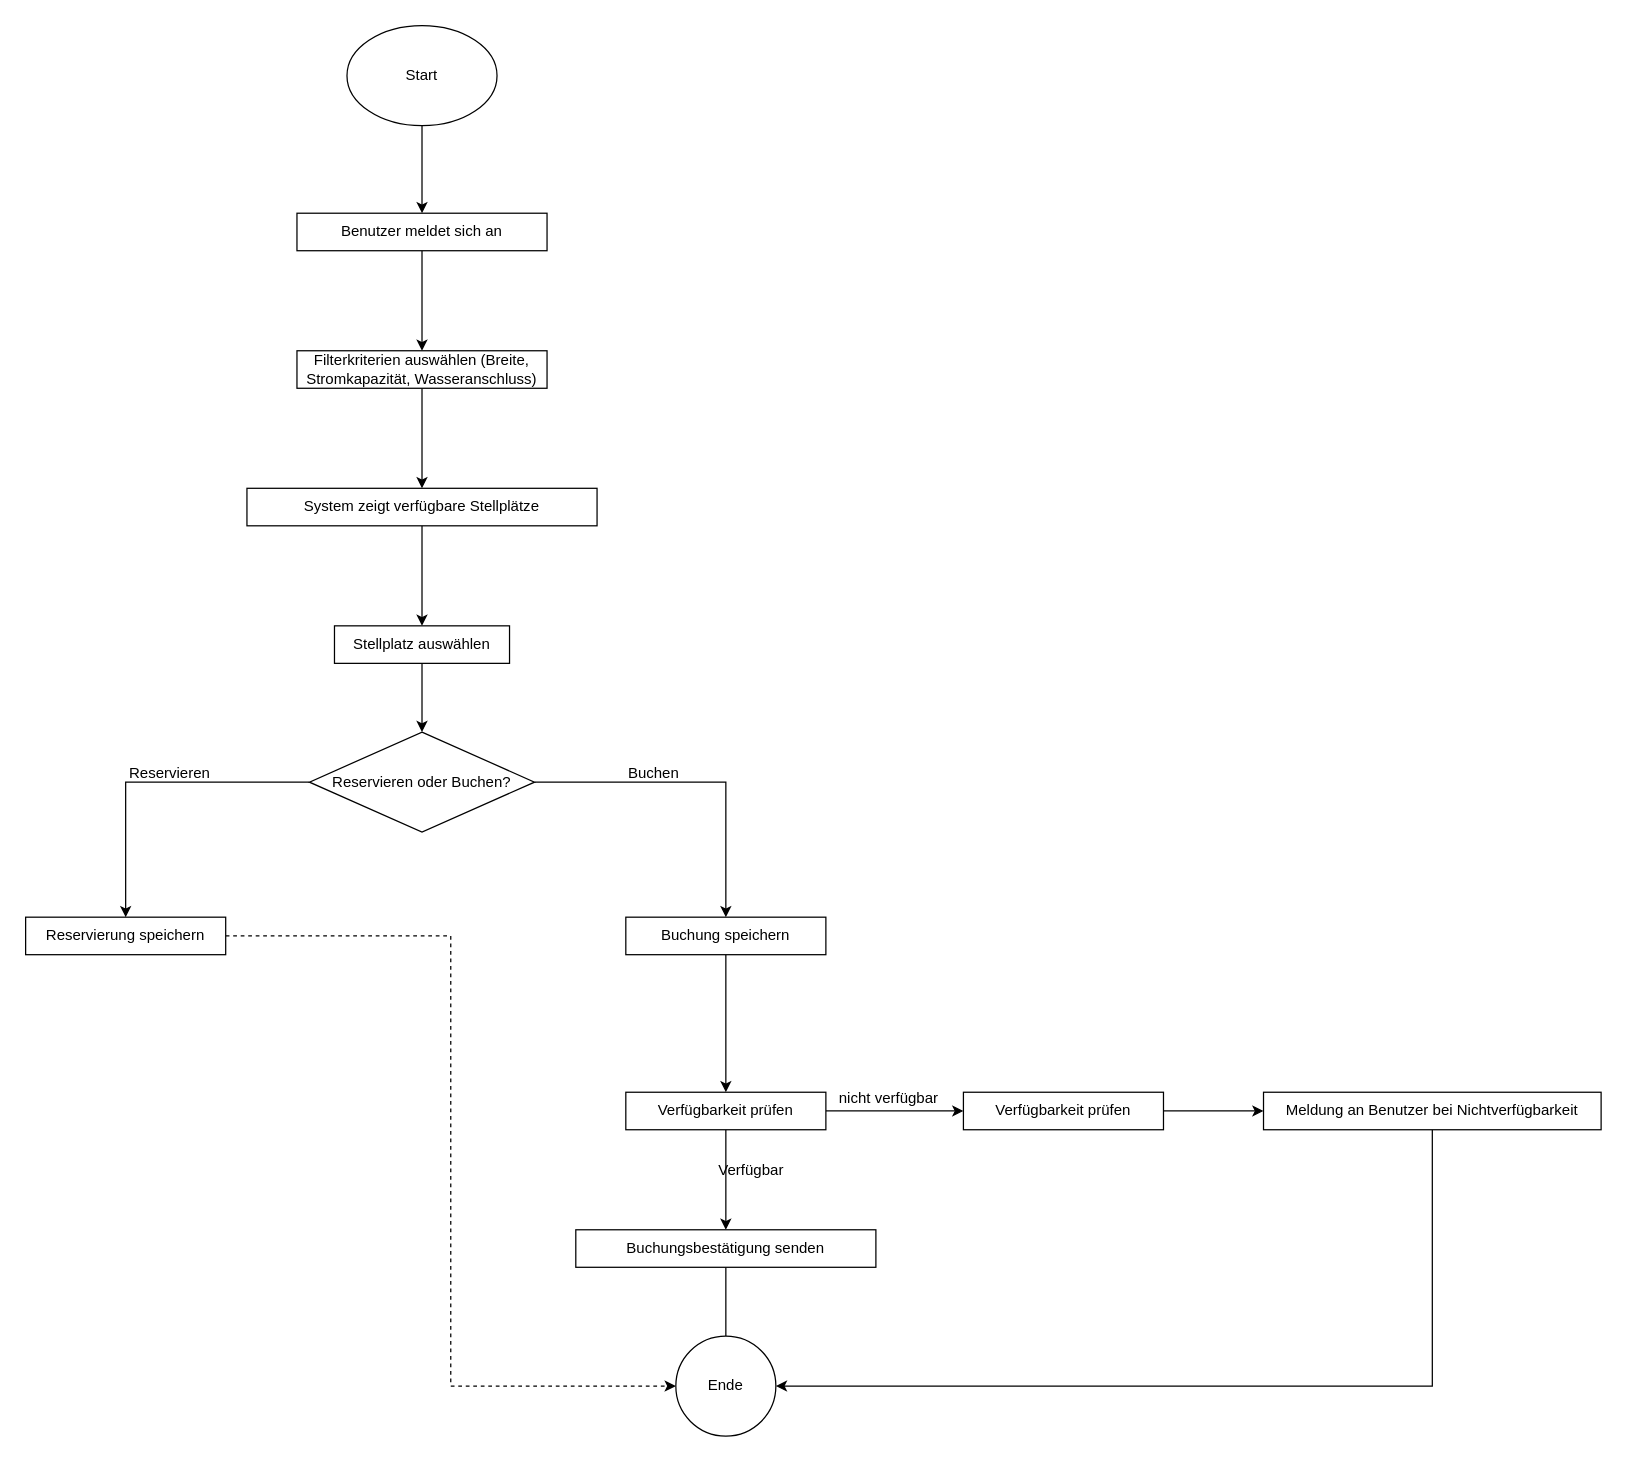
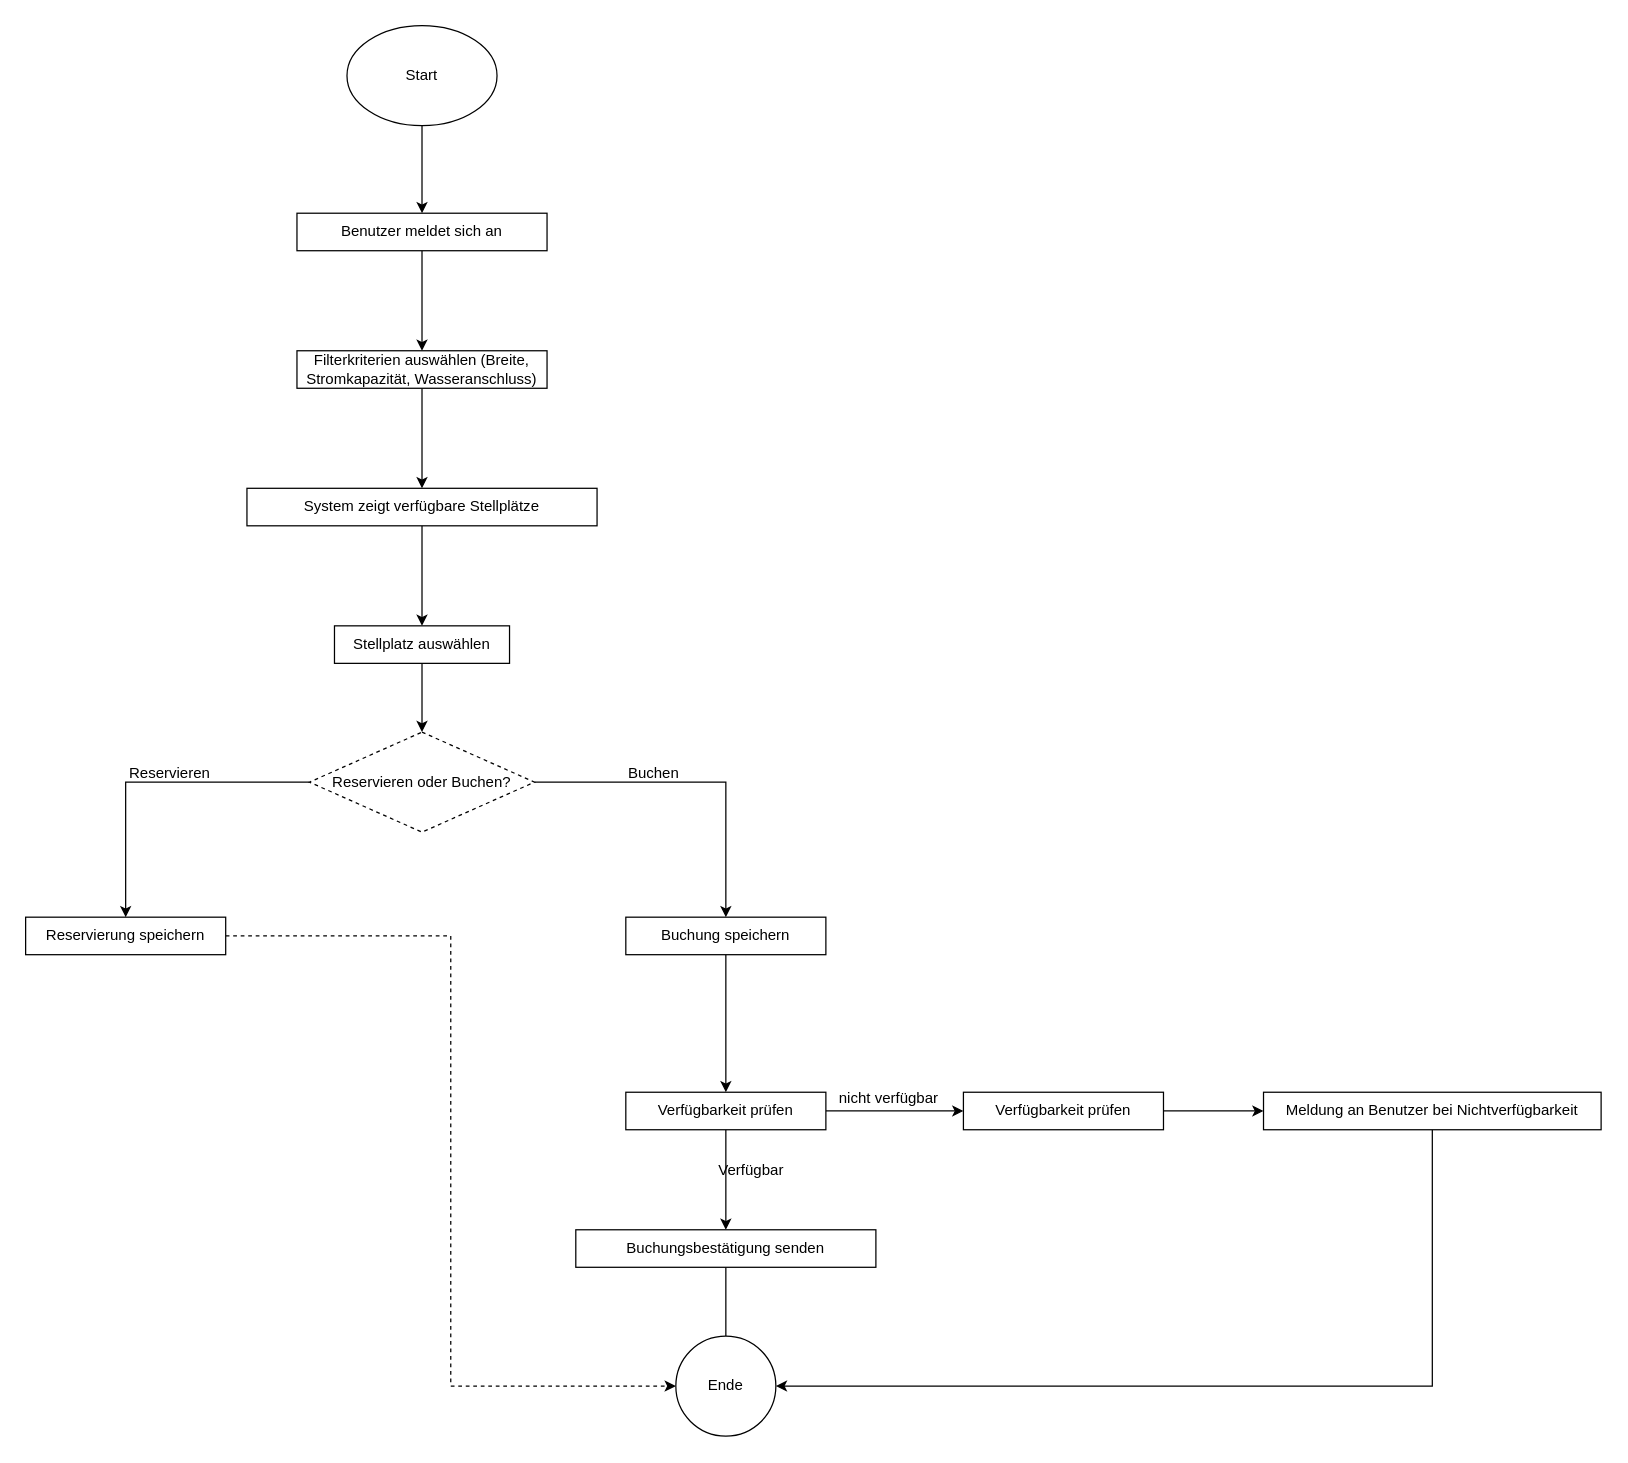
node "Reservieren oder Buchen?": style solid -> dashed
